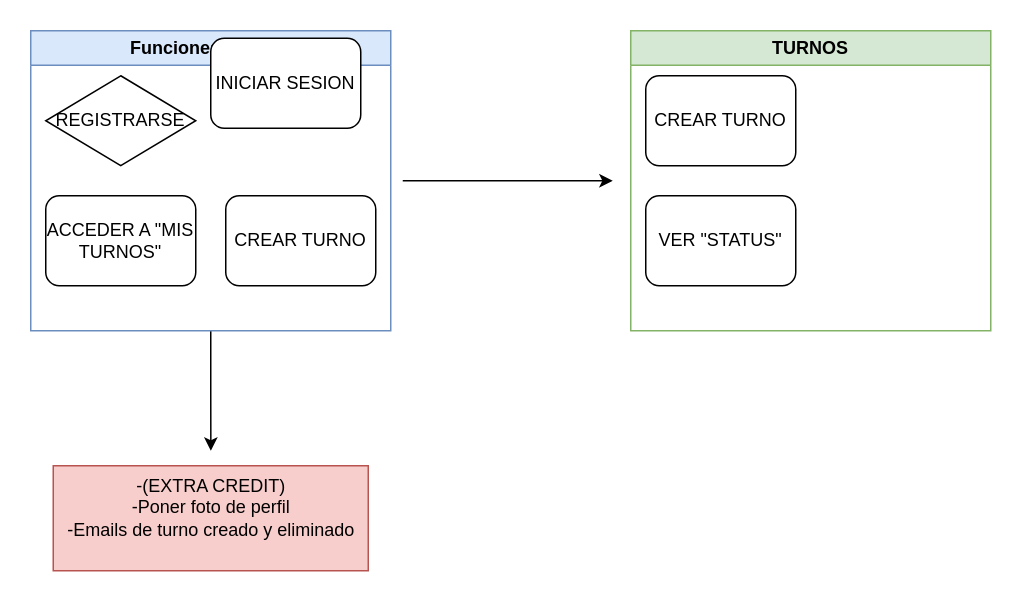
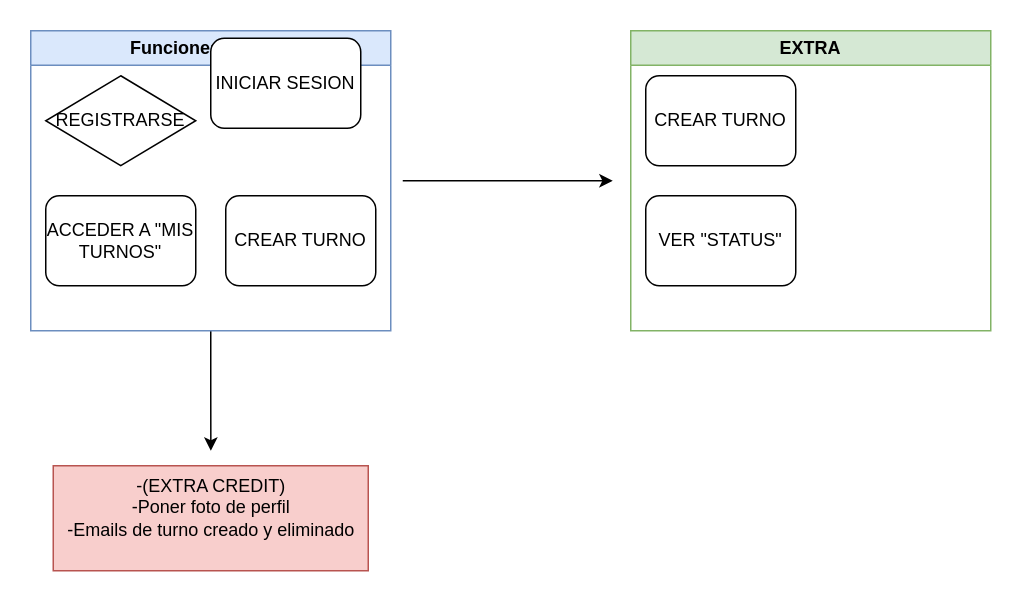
node "TURNOS": label "TURNOS" -> "EXTRA"
